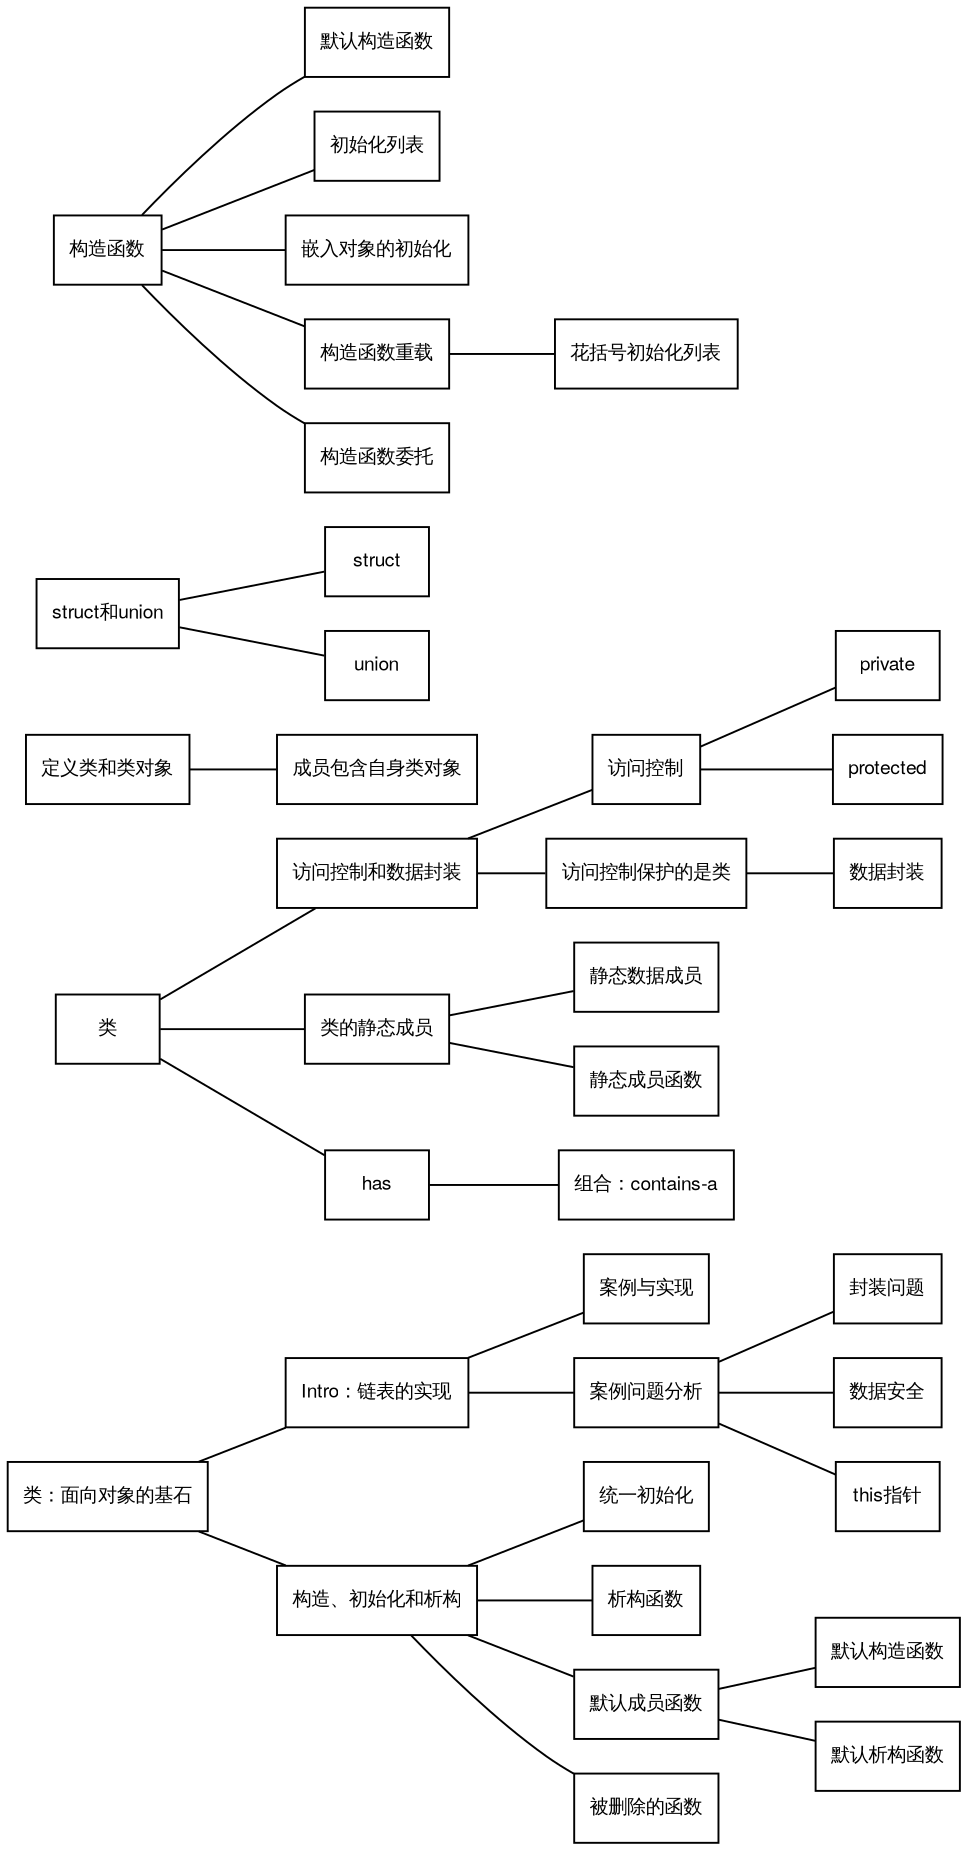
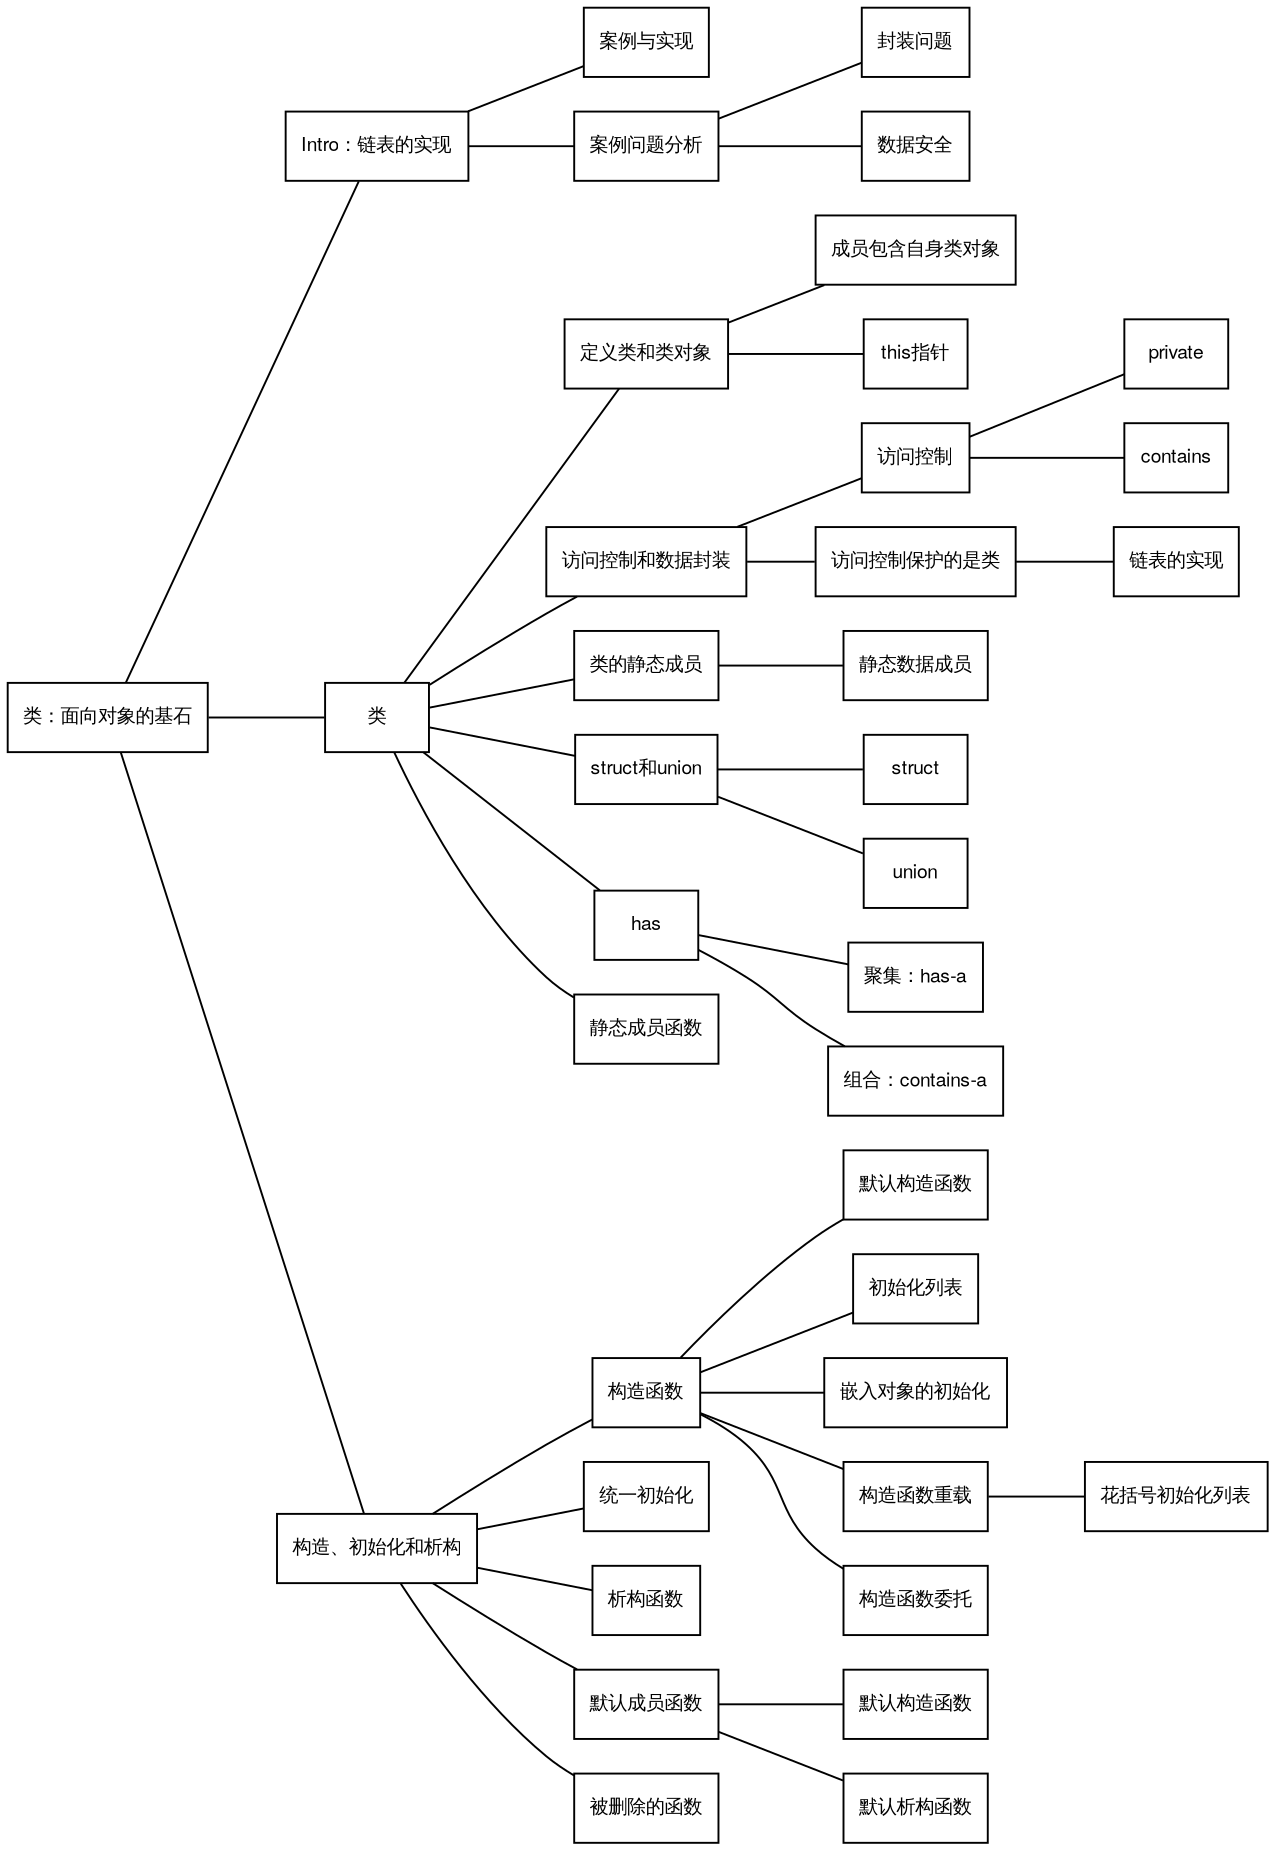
edge "定义类和类对象" -- "类": added
edge "类：面向对象的基石" -- "类": added
edge "类" -- "struct和union": added
node "protected": label "protected" -> "contains"
node "数据封装": label "数据封装" -> "链表的实现"
node "聚集：has-a": added
edge "类的静态成员" -- "静态成员函数": now "类" -- "静态成员函数"
edge "案例问题分析" -- "this指针": now "定义类和类对象" -- "this指针"
edge "构造函数" -- "构造、初始化和析构": added
